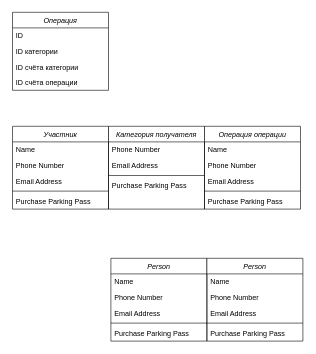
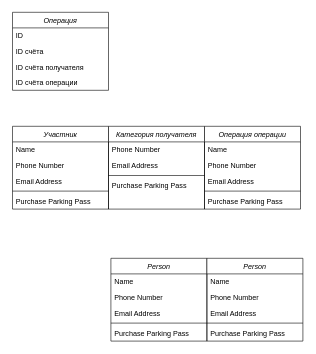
node "ID категории": label "ID категории" -> "ID счёта"
node "ID счёта категории": label "ID счёта категории" -> "ID счёта получателя"
